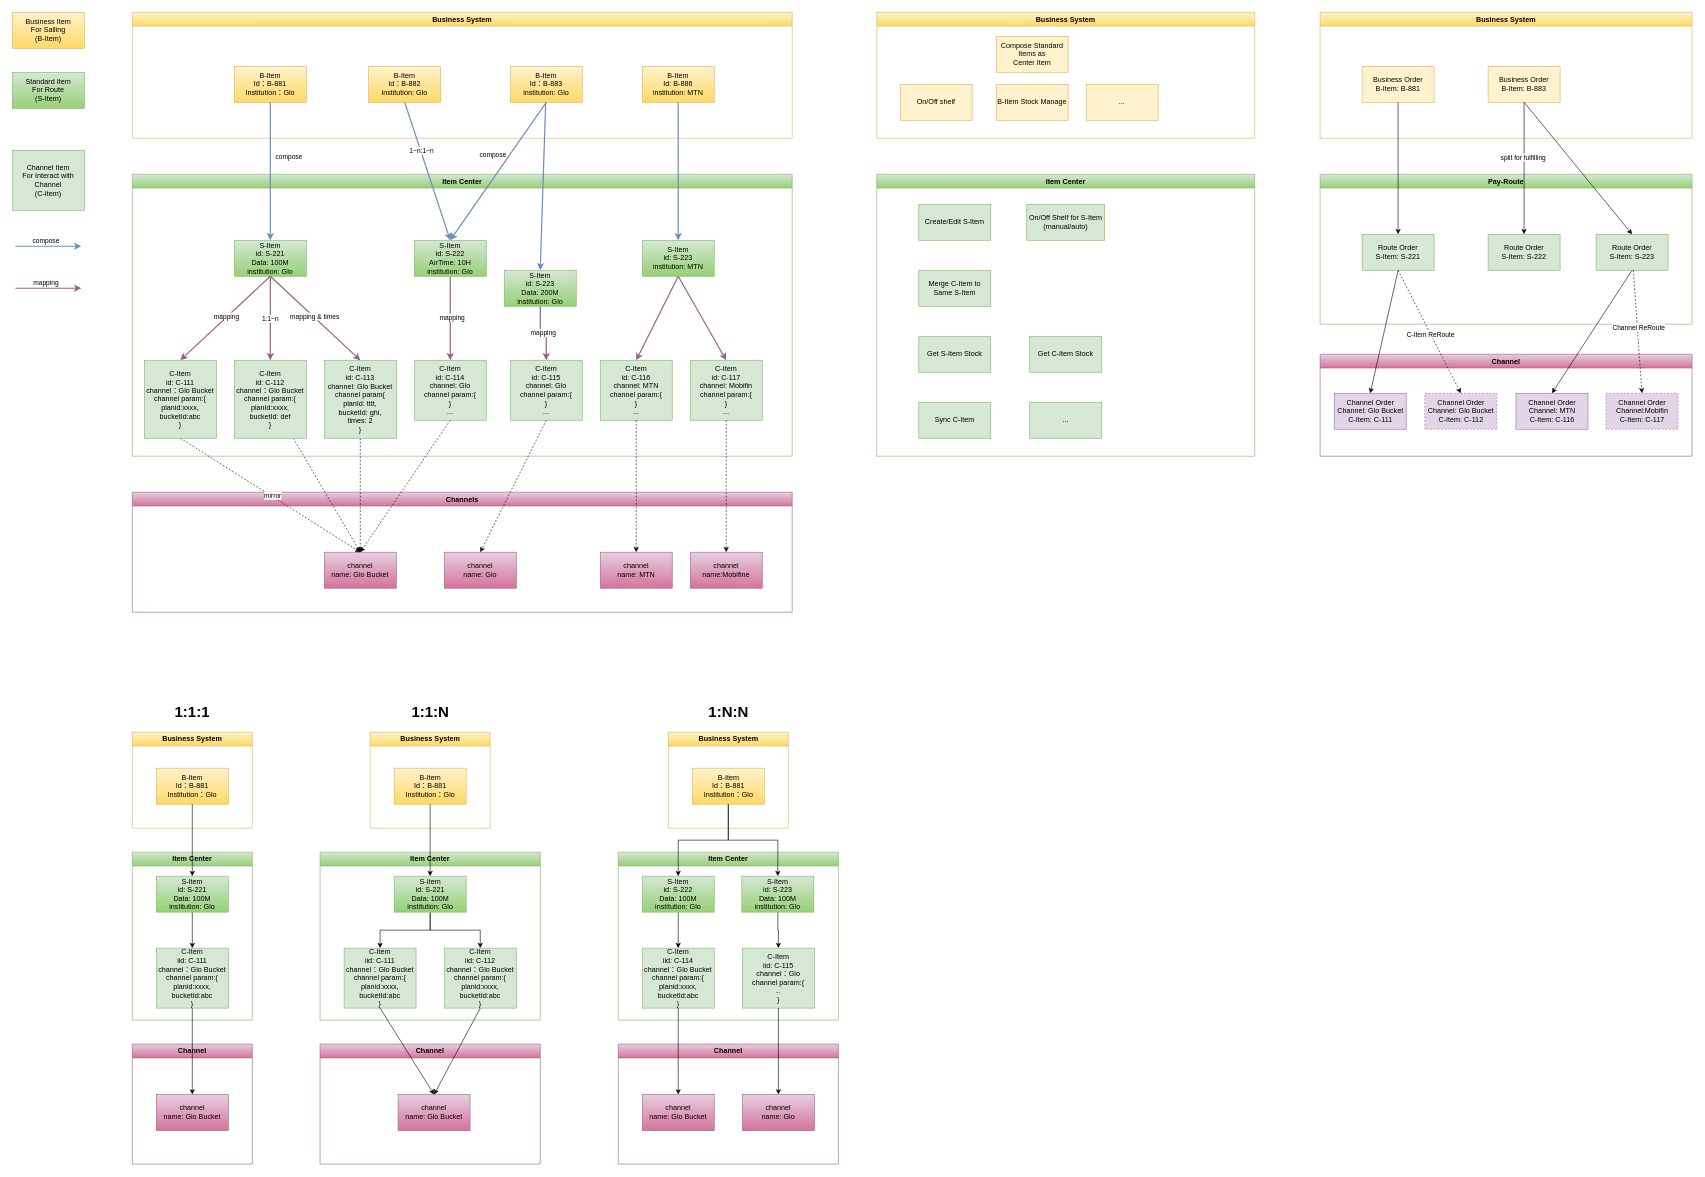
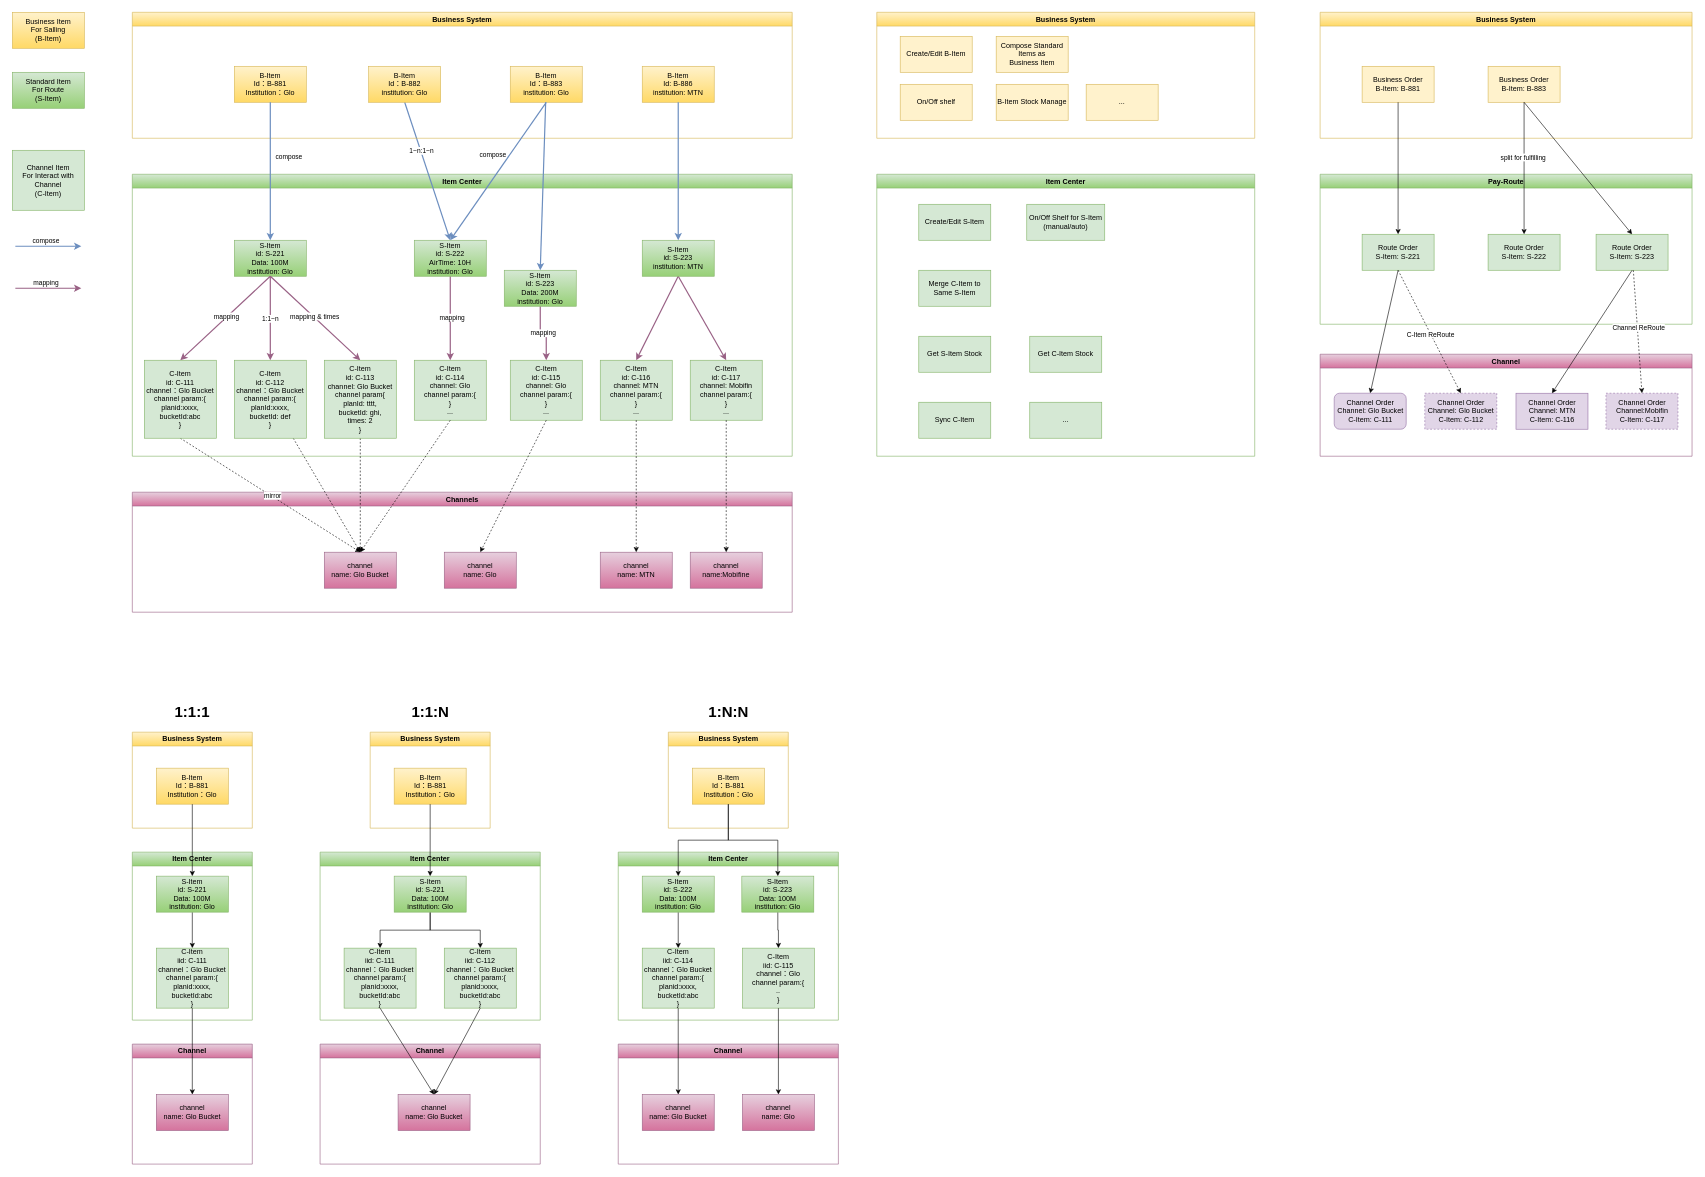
node "Create/Edit B-Item": added
node "Compose Standard Items as Center Item": label "Compose Standard Items as Center Item" -> "Compose Standard Items as Business Item"
node "Channel Order Channel: Glo Bucket C-Item: C-111": shape rectangle -> rounded rectangle
